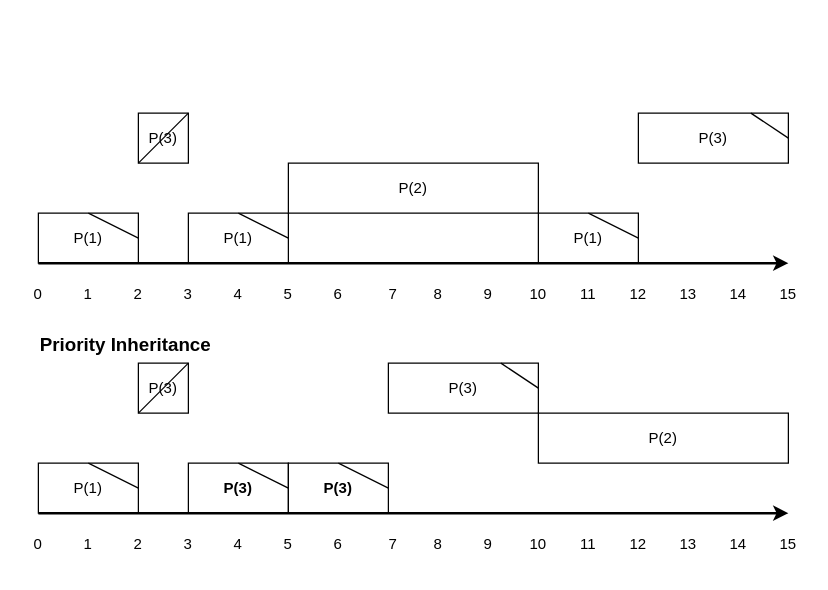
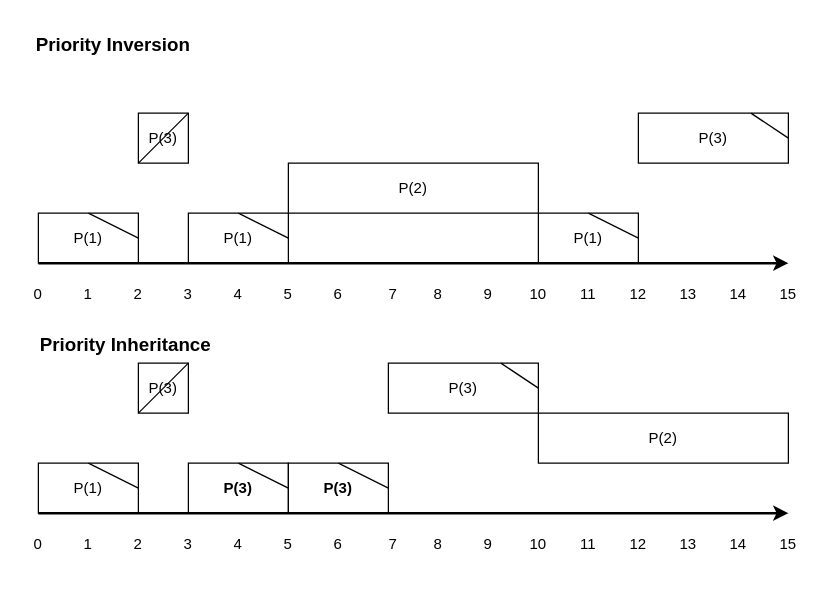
node "Priority Inversion": added
